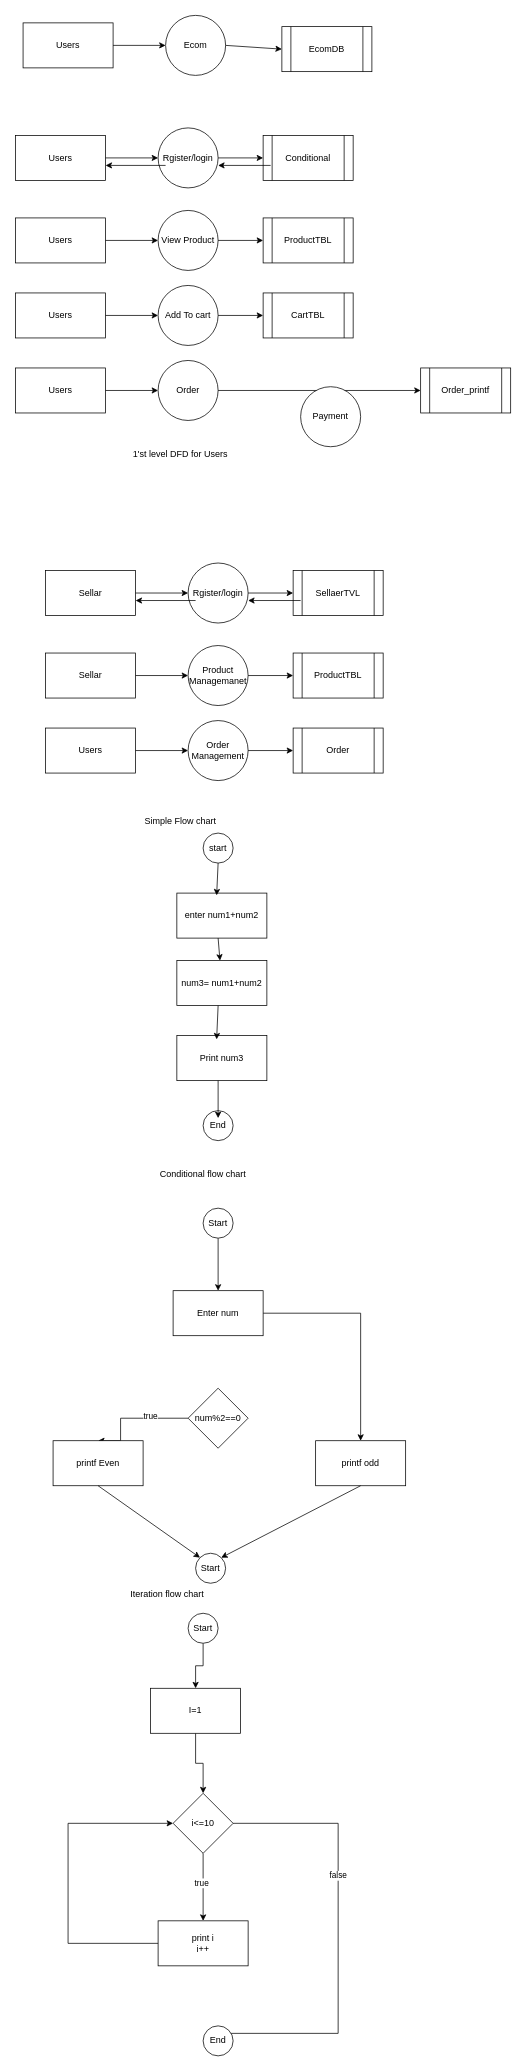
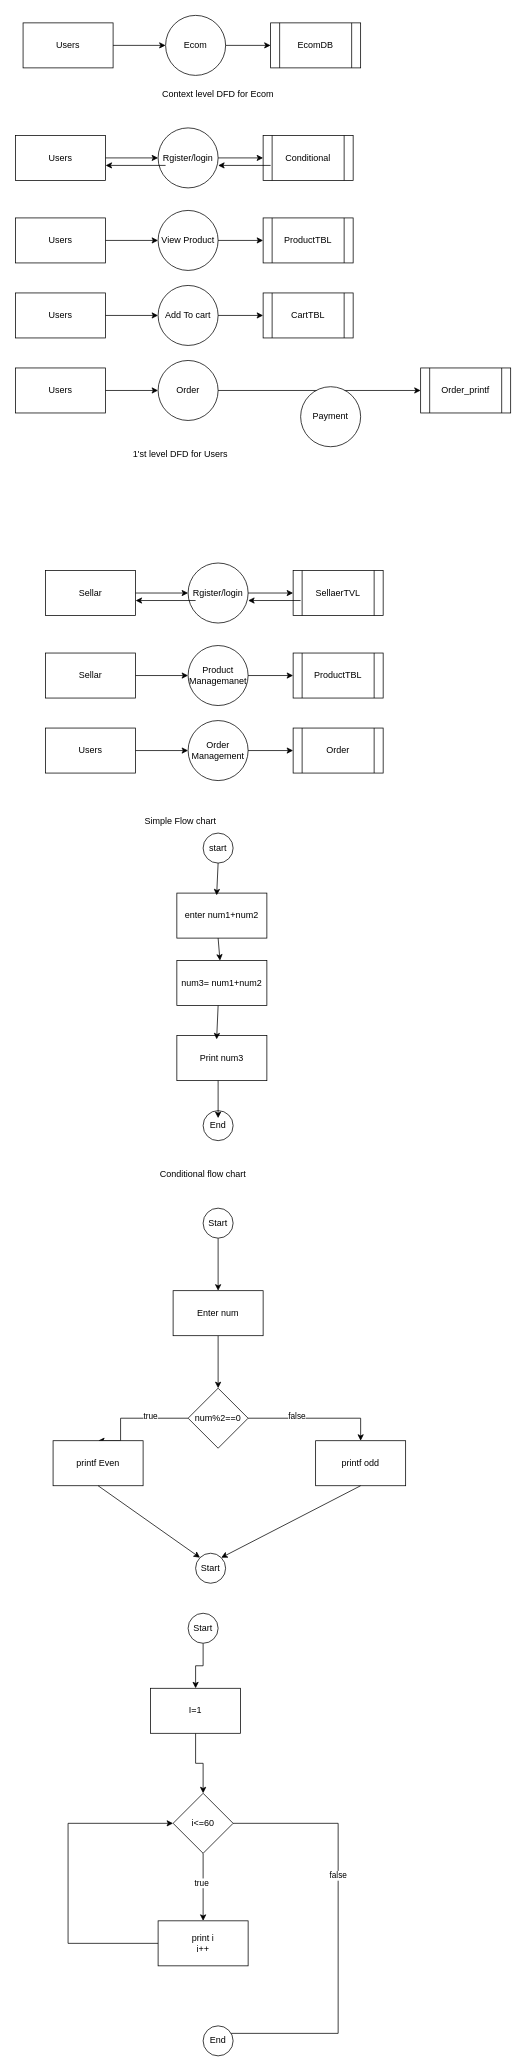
node "EcomDB": moved (327, 49) -> (315, 45)
node "Context level DFD for Ecom": added
edge "Enter num" -> "printf odd": now "Enter num" -> "num%2==0"
edge "num%2==0" -> "printf odd": added, label "false"
node "Iteration flow chart": removed
node "i<=10": label "i<=10" -> "i<=60"
